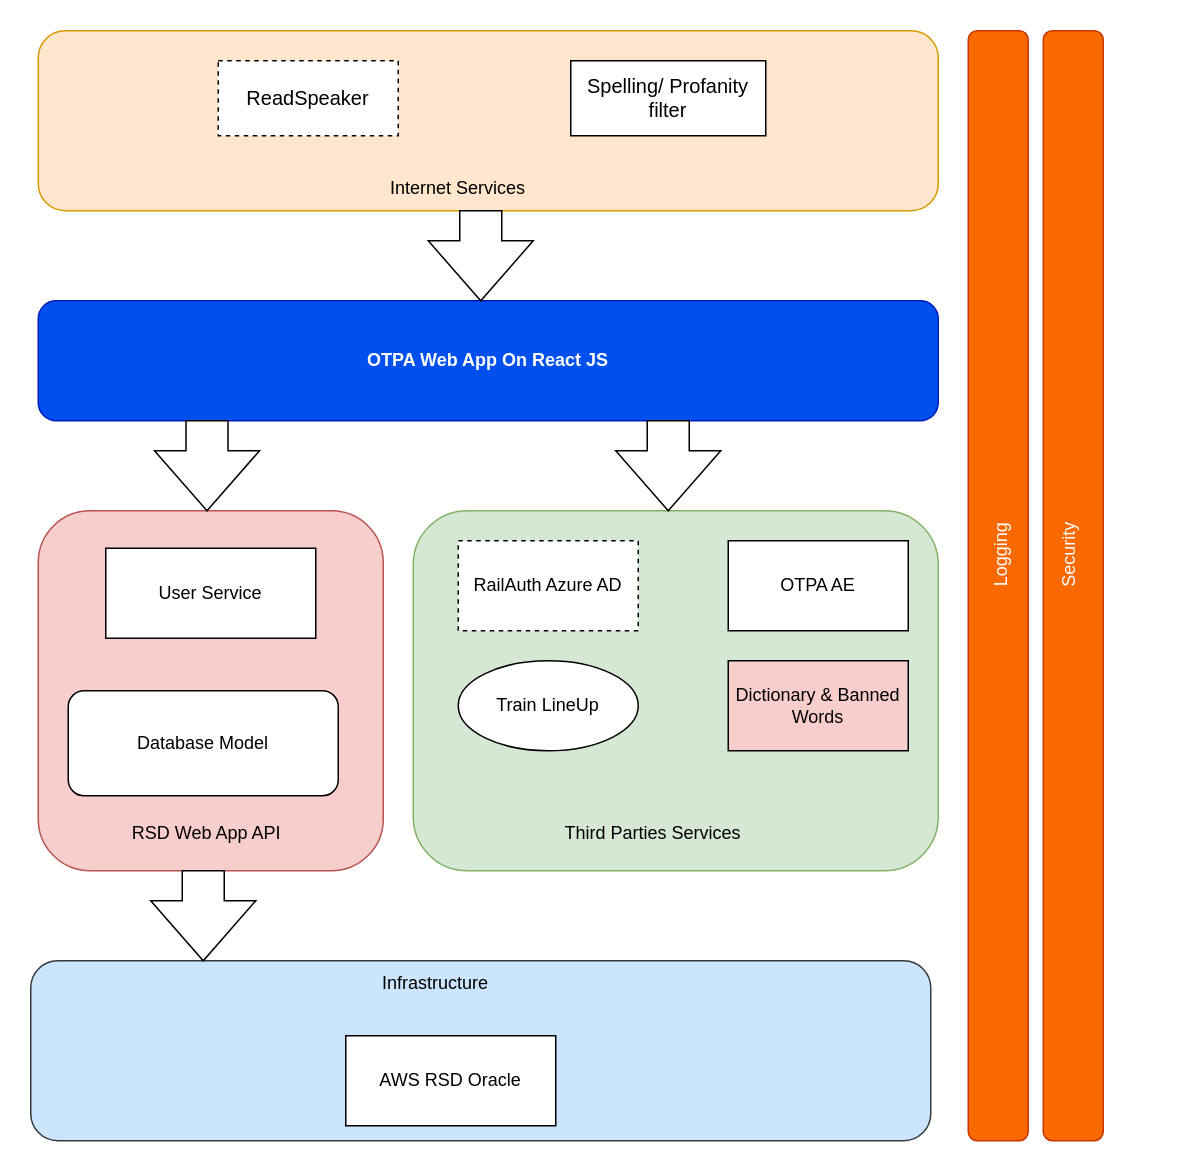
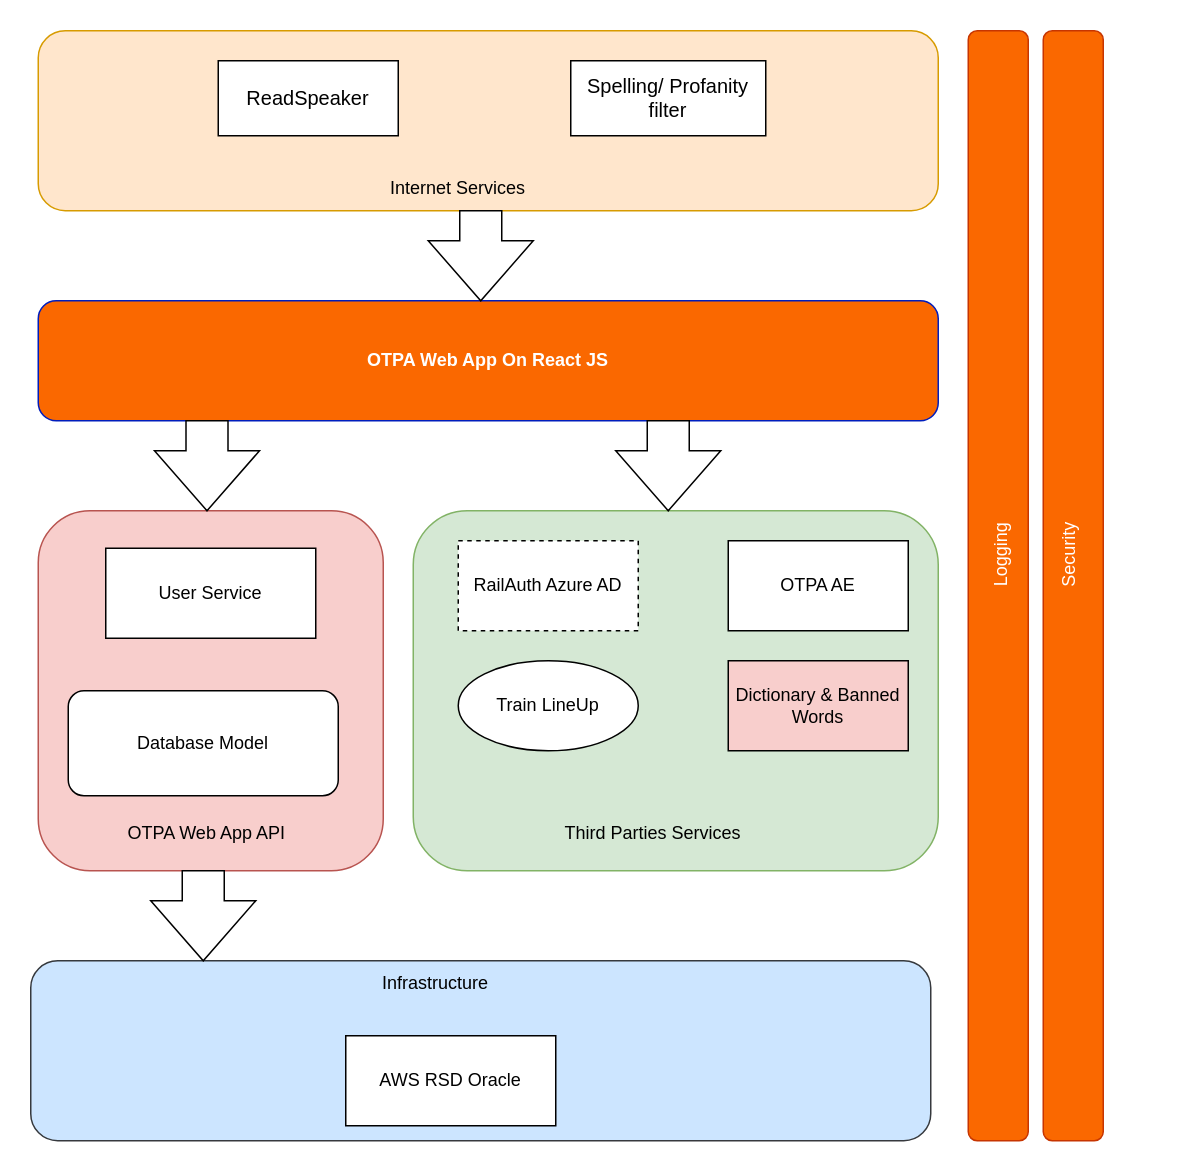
node "ReadSpeaker": style dashed -> solid
node "OTPA Web App On React JS": fillcolor #0050ef -> #fa6800
node "RSD Web App API": label "RSD Web App API" -> "OTPA Web App API"
